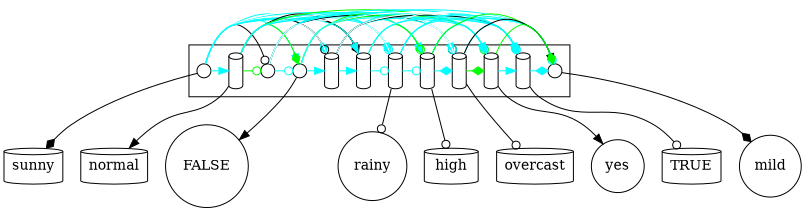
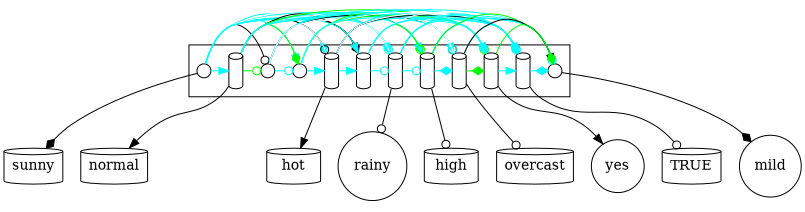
node "FALSE": removed
node "hot": added
